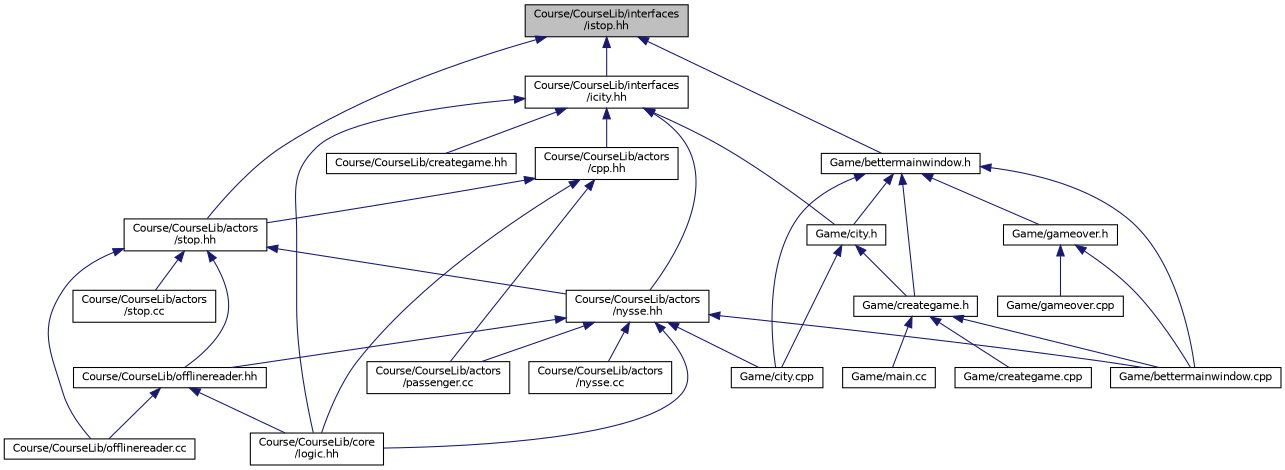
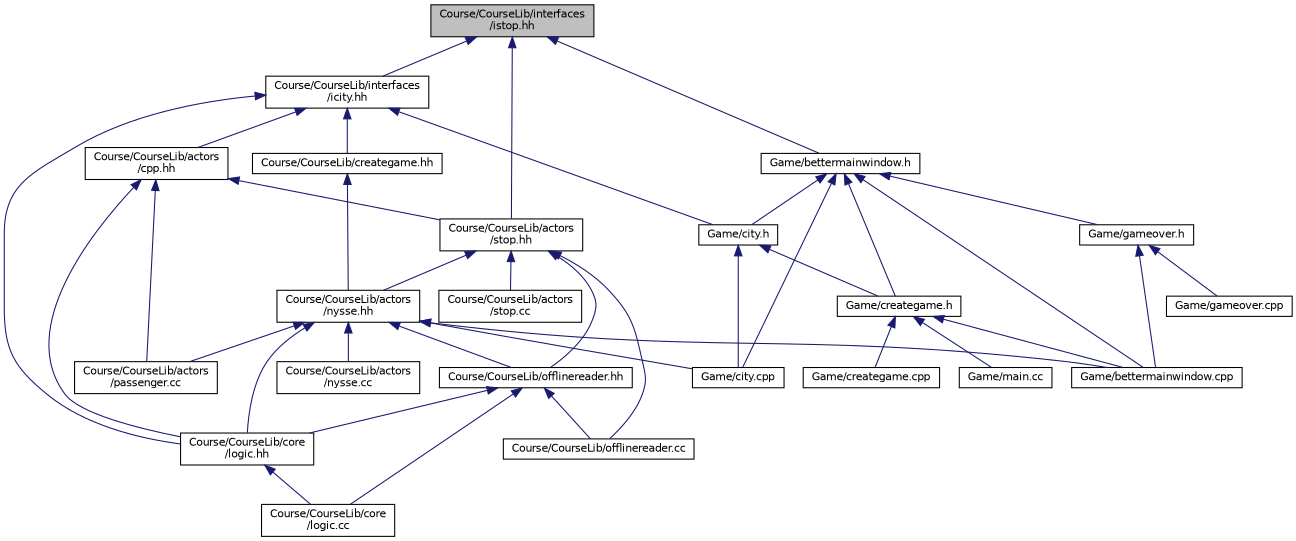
edge "Course/CourseLib/actors /nysse.hh" -> "Course/CourseLib/interfaces /icity.hh": now "Course/CourseLib/actors /nysse.hh" -> "Course/CourseLib/creategame.hh"
node "Course/CourseLib/core /logic.cc": added
